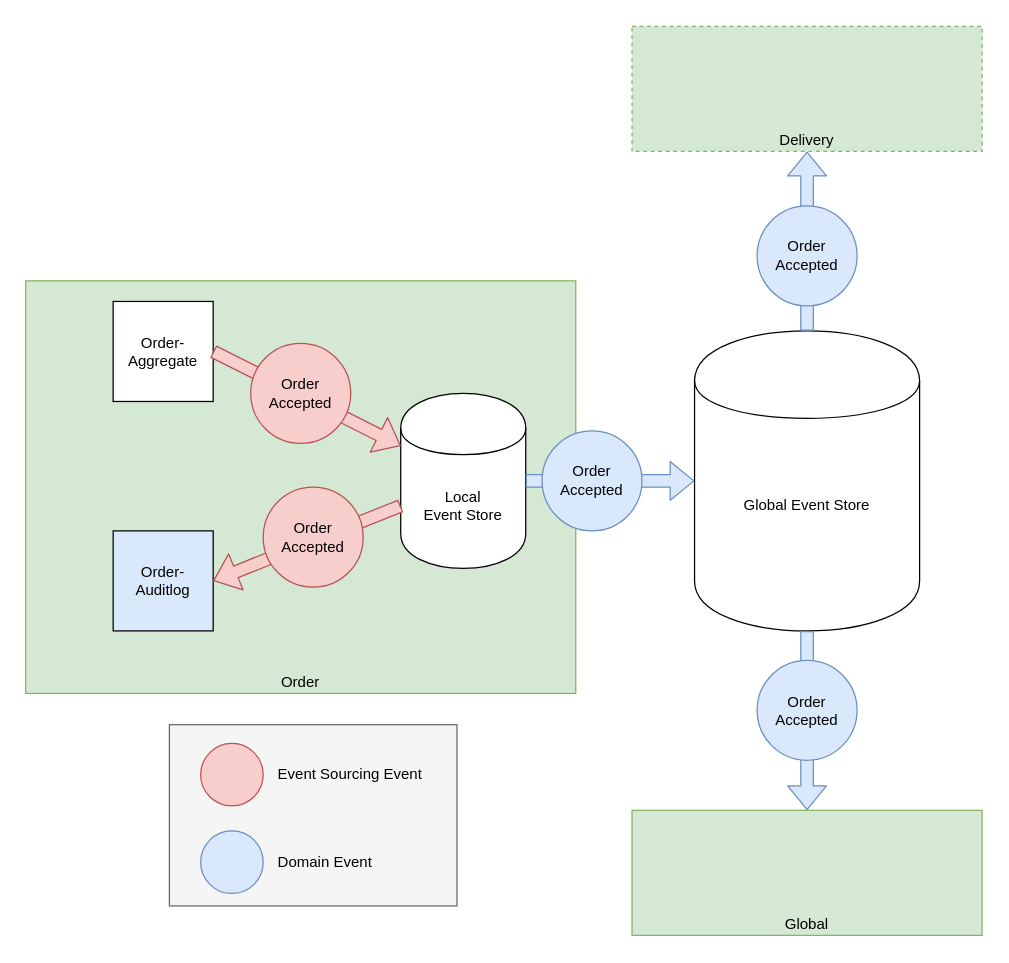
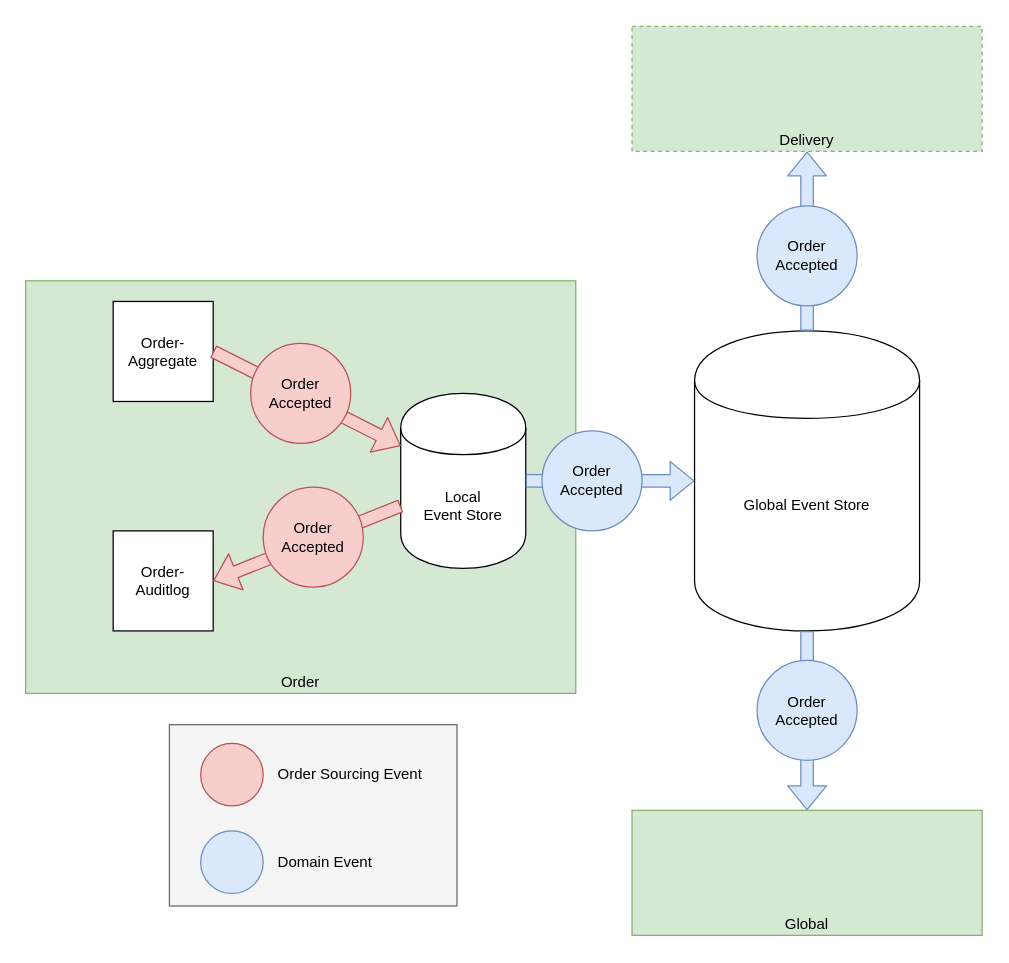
node "Order-Auditlog": fillcolor #dae8fc -> #ffffff
node "Event Sourcing Event": label "Event Sourcing Event" -> "Order Sourcing Event"
